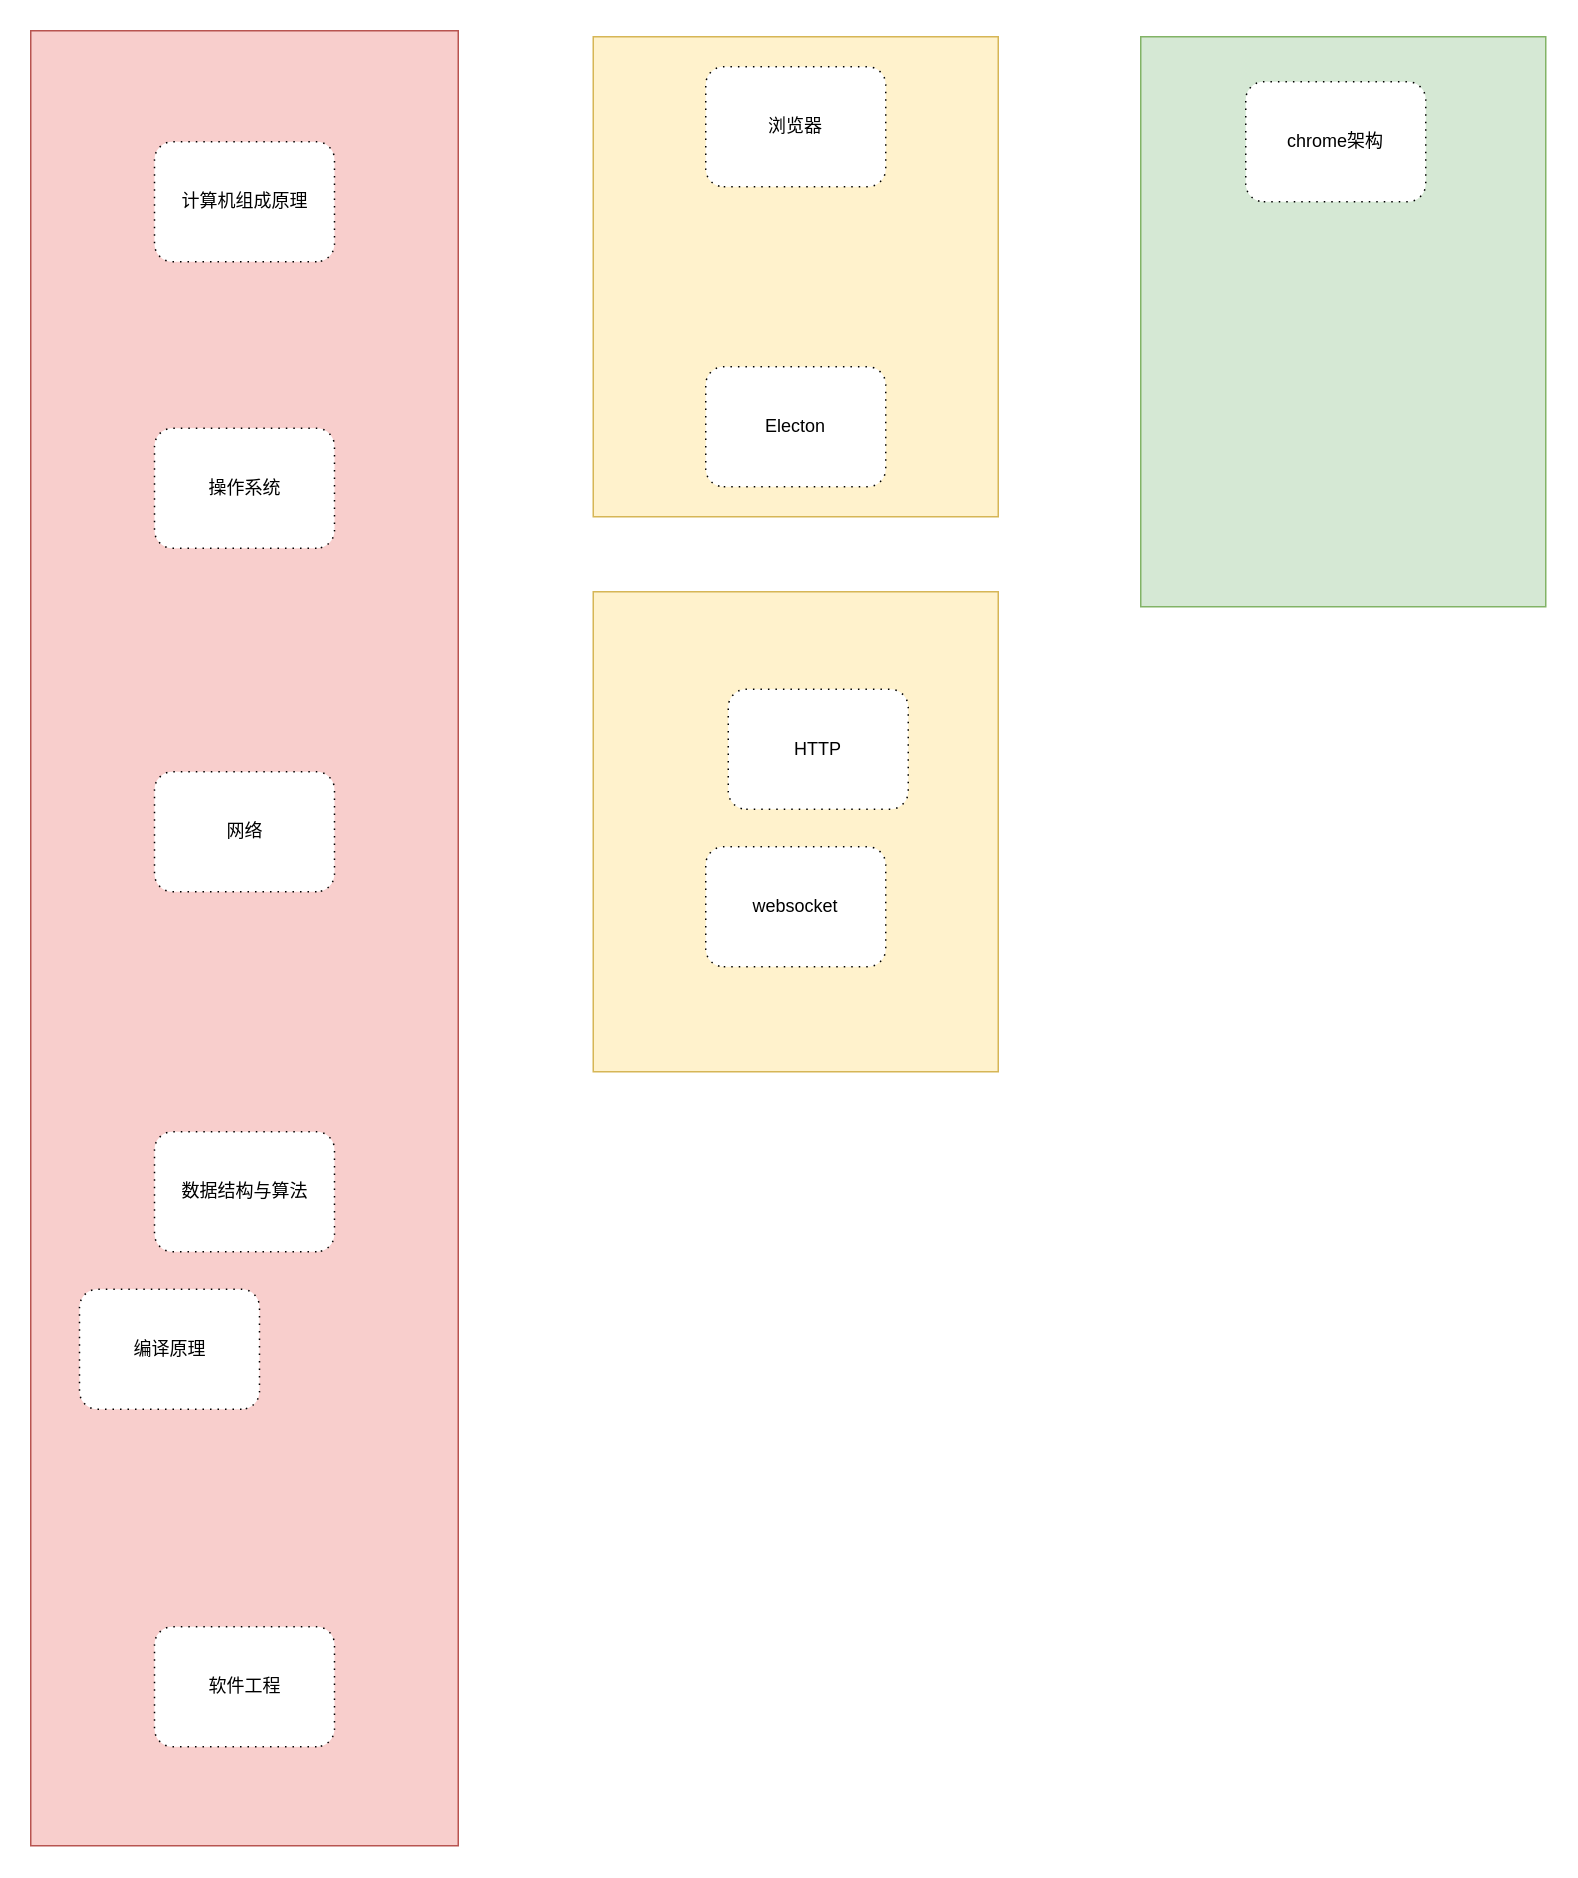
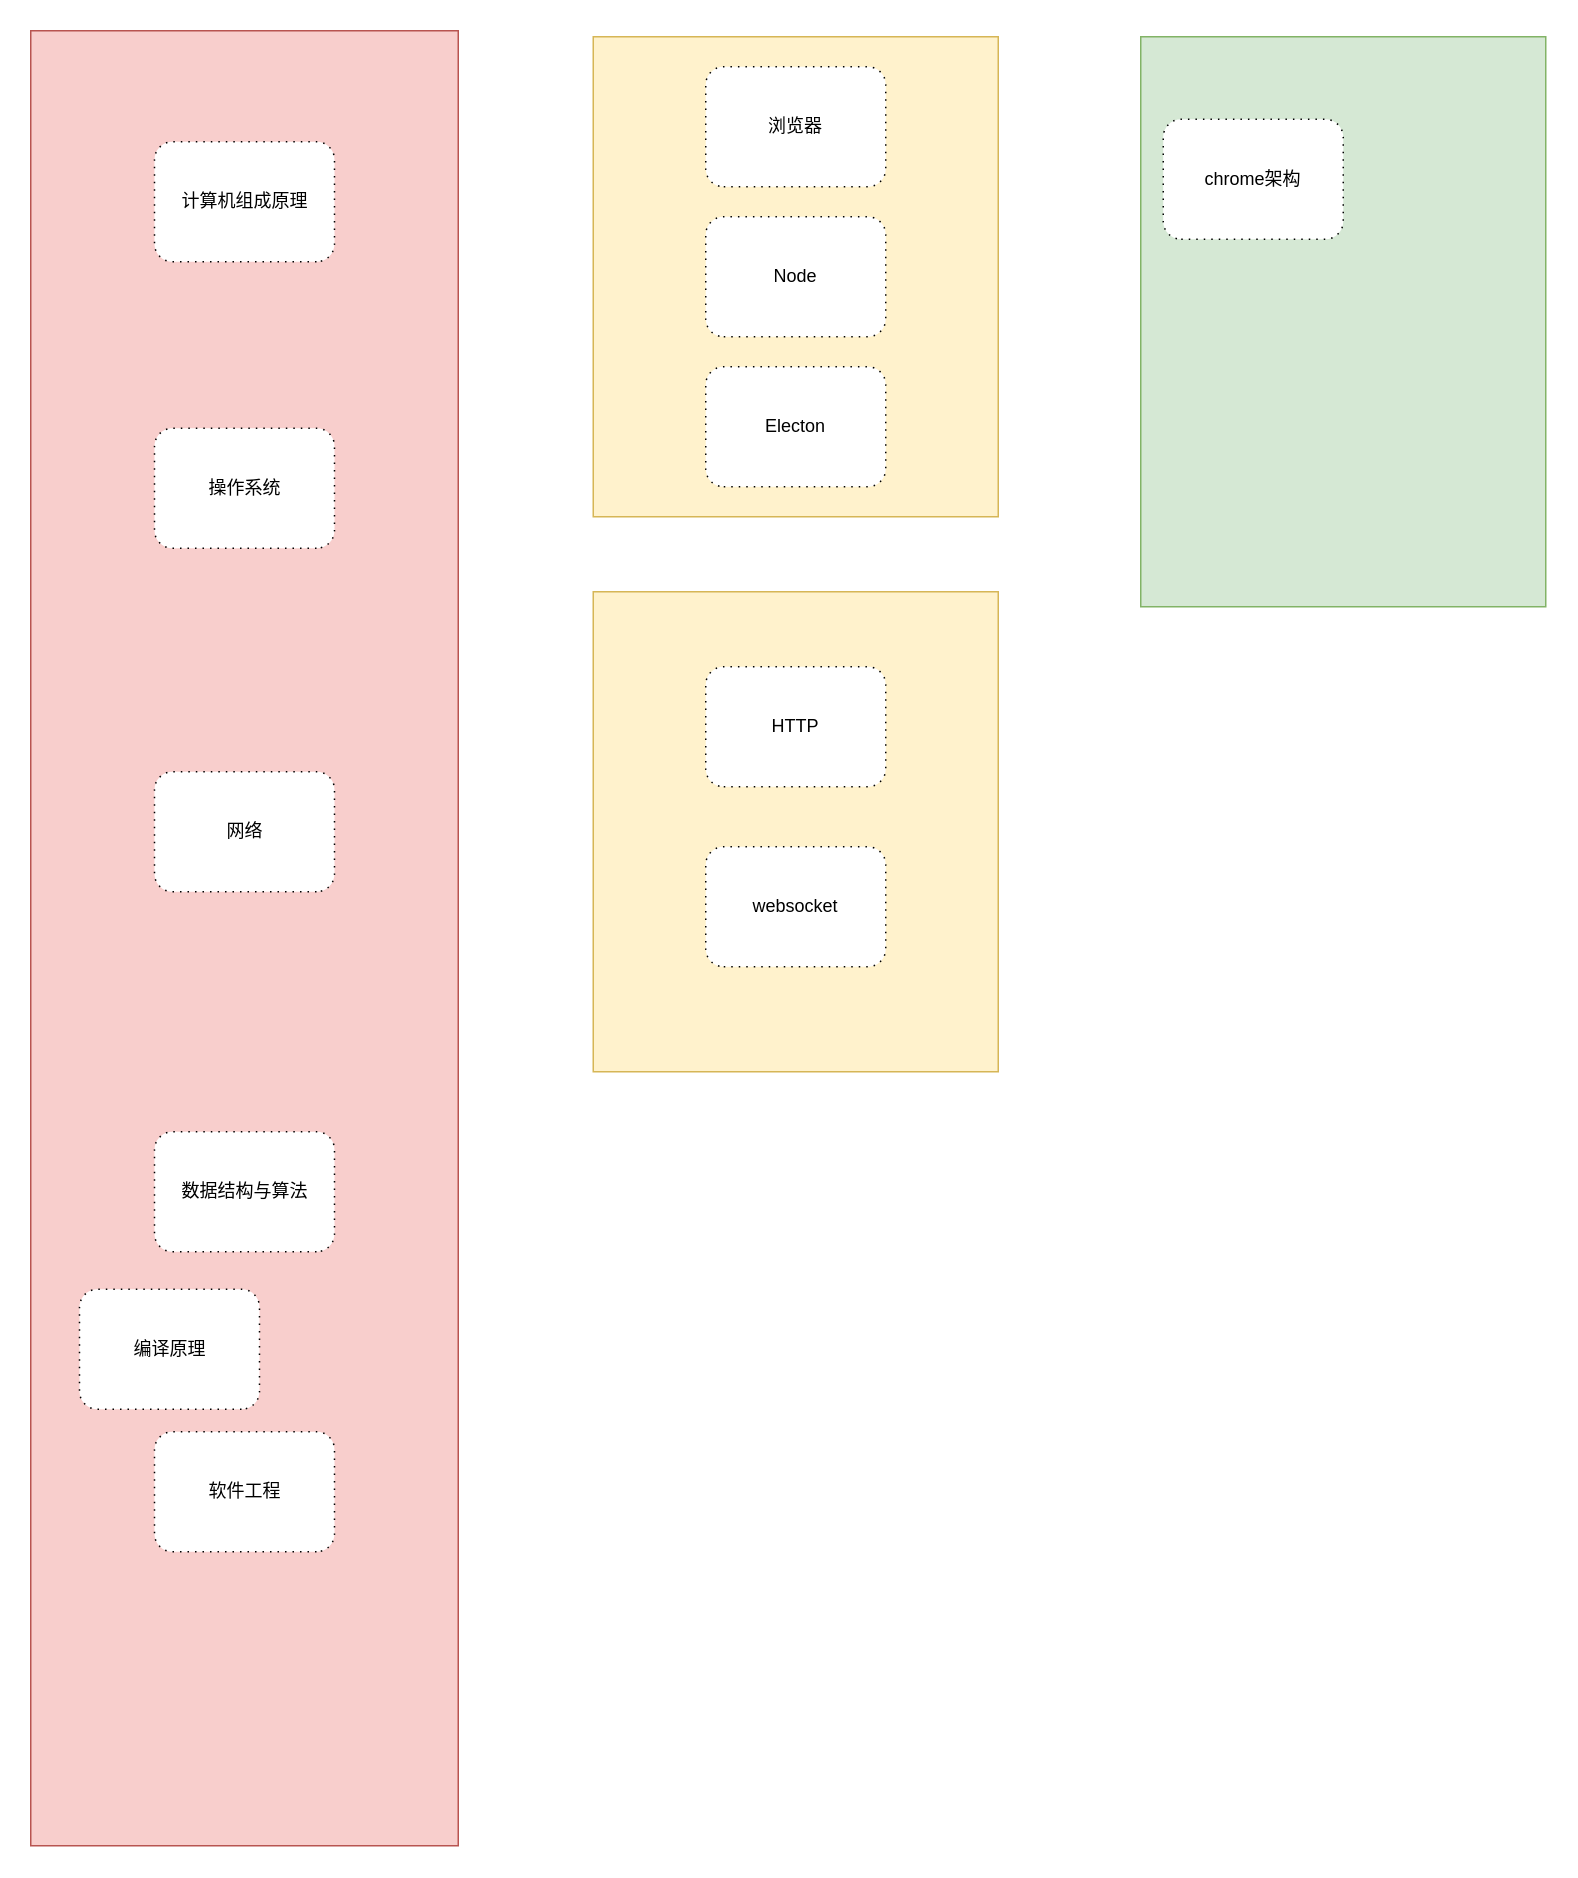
node "chrome架构": moved (1336, 142) -> (1253, 179)
node "Node": added
node "HTTP": moved (818, 749) -> (796, 727)
node "软件工程": moved (245, 1687) -> (245, 1492)
